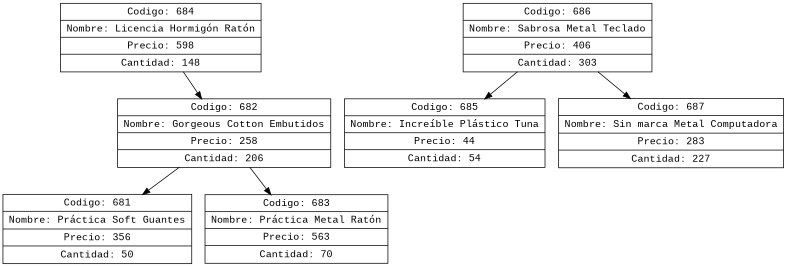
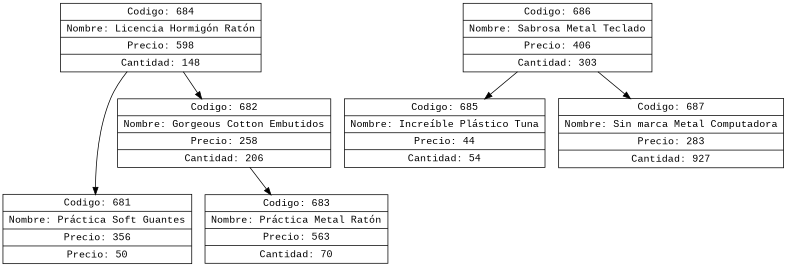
node "Codigo: 687": text "Cantidad: 227" -> "Cantidad: 927"
edge "Codigo: 682" -> "Codigo: 681": now "Codigo: 684" -> "Codigo: 681"
node "Codigo: 681": text "Cantidad: 50" -> "Precio: 50"
